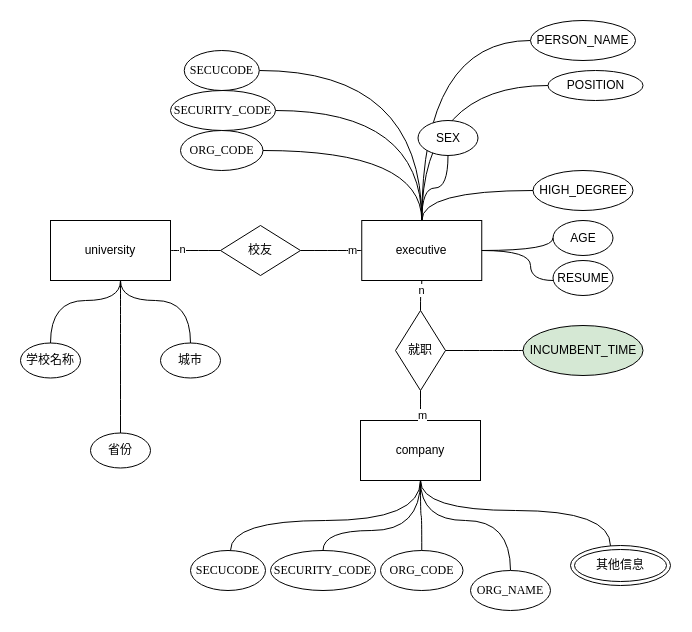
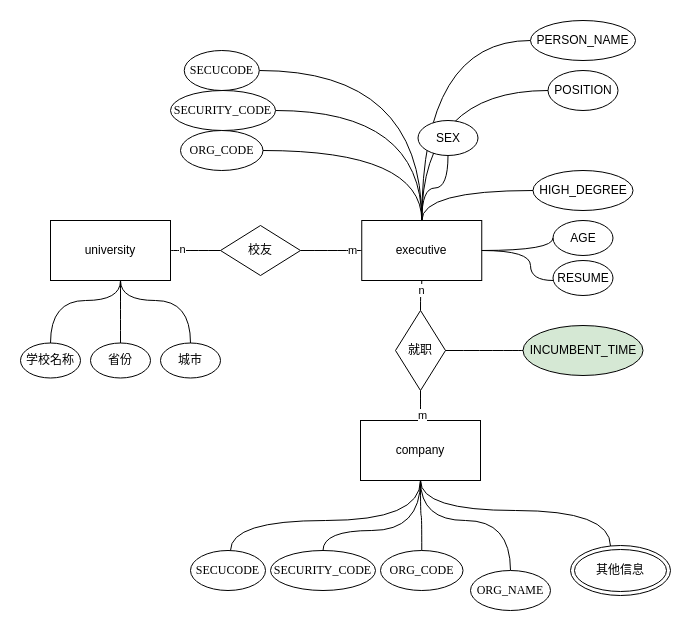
node "POSITION": size 95x30 -> 70x40
node "省份": moved (121, 451) -> (121, 361)
node "其他信息": size 100x40 -> 100x50
